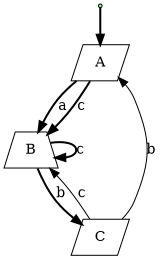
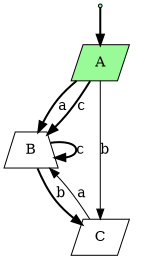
node "A": fillcolor white -> palegreen
edge "C" -> "A": reversed
edge "C" -> "B": label "c" -> "a"
